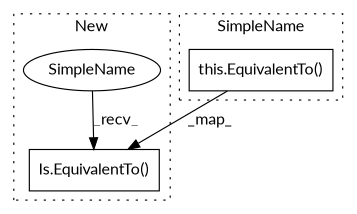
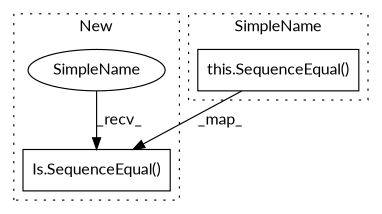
node "this.EquivalentTo()": label "this.EquivalentTo()" -> "this.SequenceEqual()"
node "Is.EquivalentTo()": label "Is.EquivalentTo()" -> "Is.SequenceEqual()"
